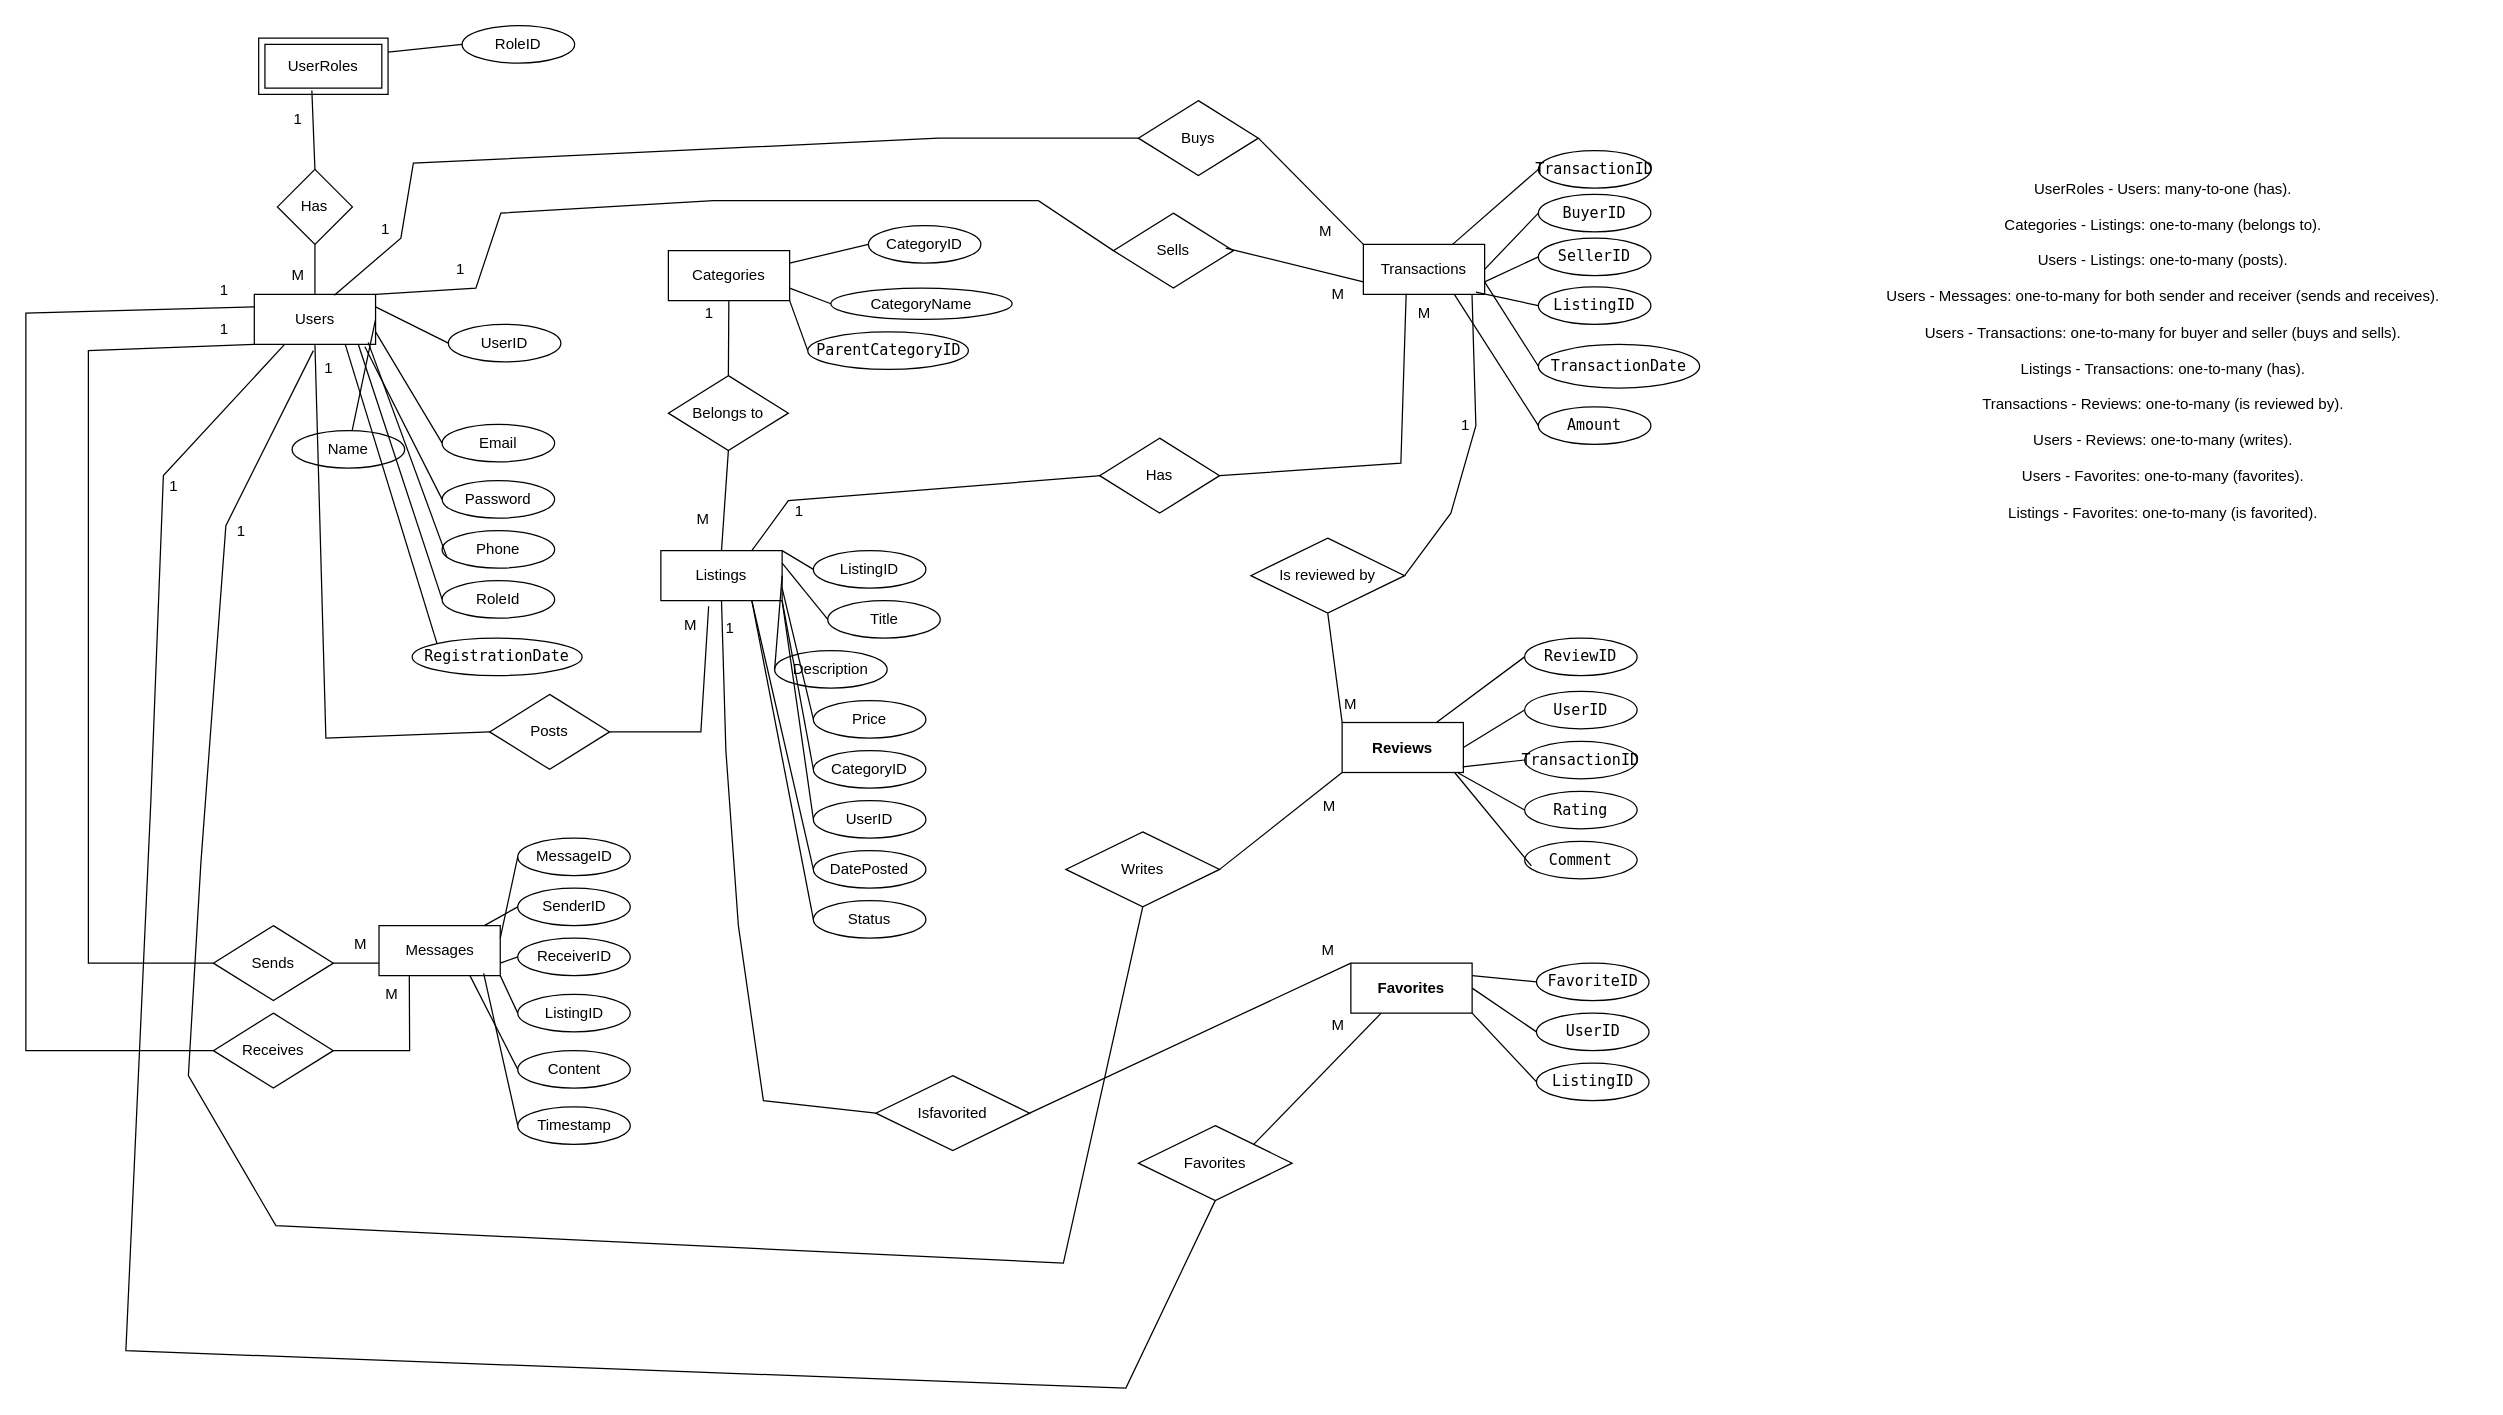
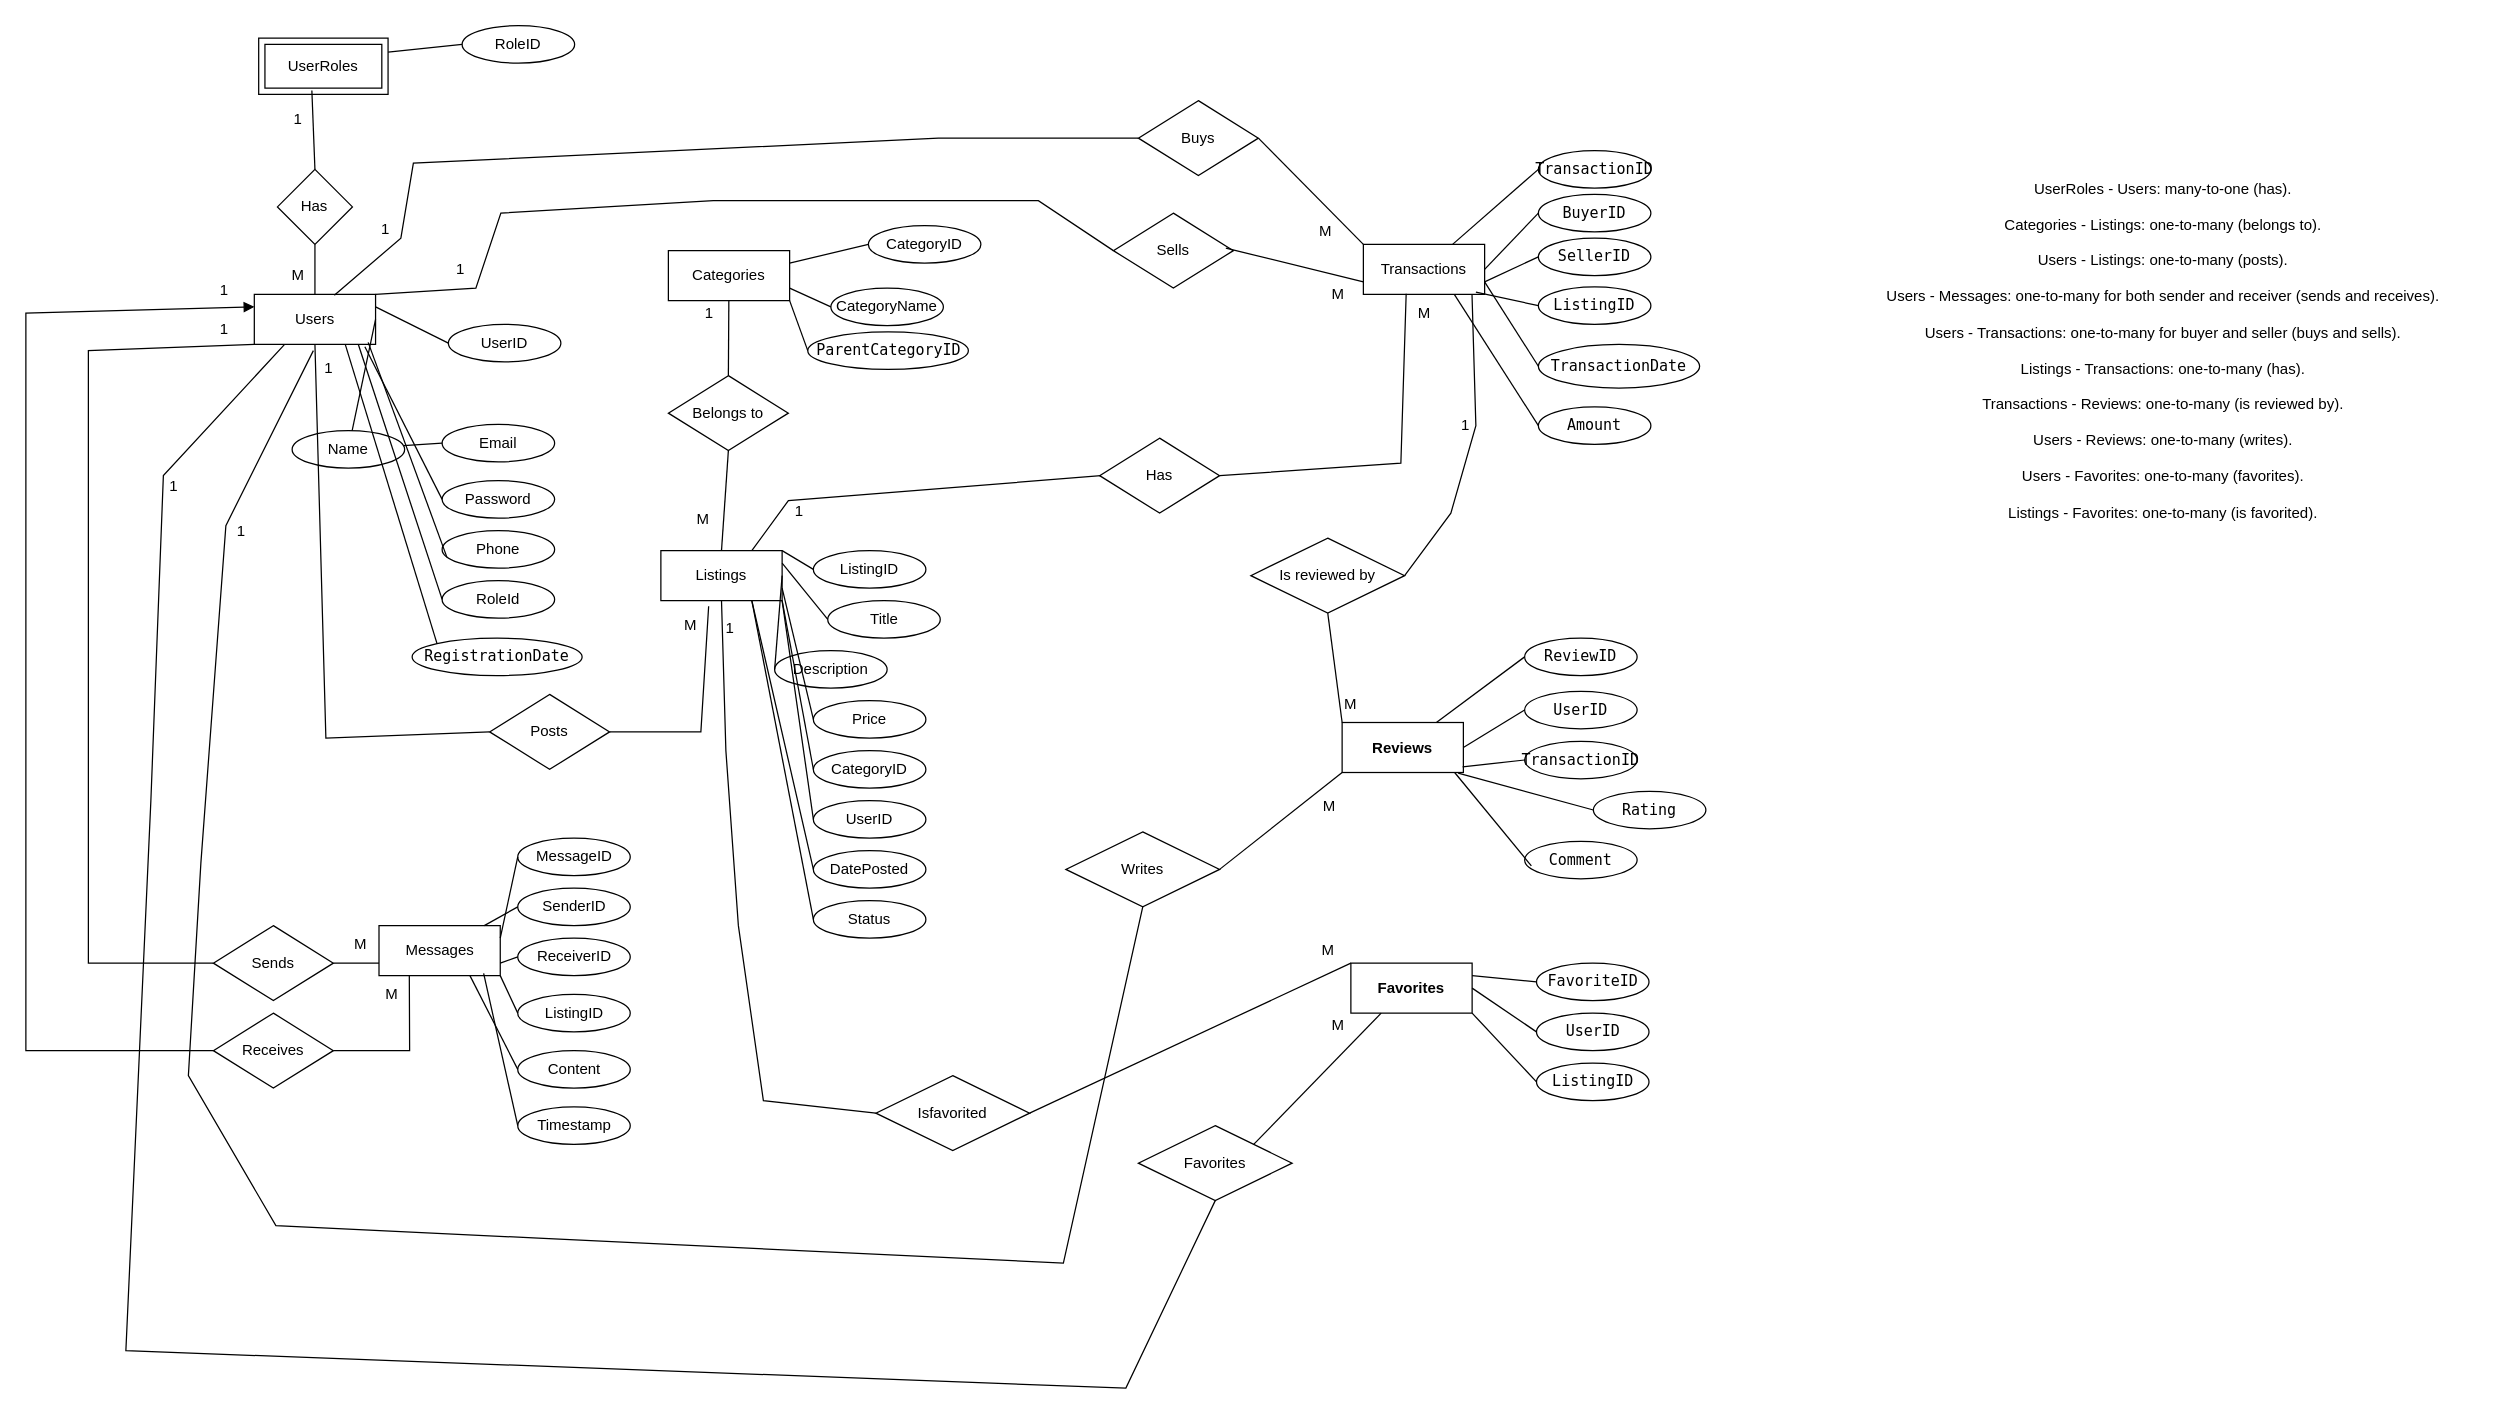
node "CategoryName": size 181x31 -> 113x38
edge "Users" -- "Receives": arrowhead none -> block
edge "Users" -- "Email": now "Name" -- "Email"
node "Rating": moved (1581, 810) -> (1649, 810)
